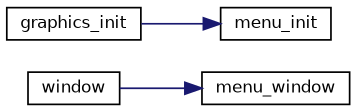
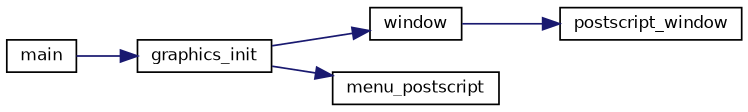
node "menu_init": label "menu_init" -> "menu_postscript"
edge "graphics_init" -> "window": added
node "main": added
node "menu_window": label "menu_window" -> "postscript_window"
